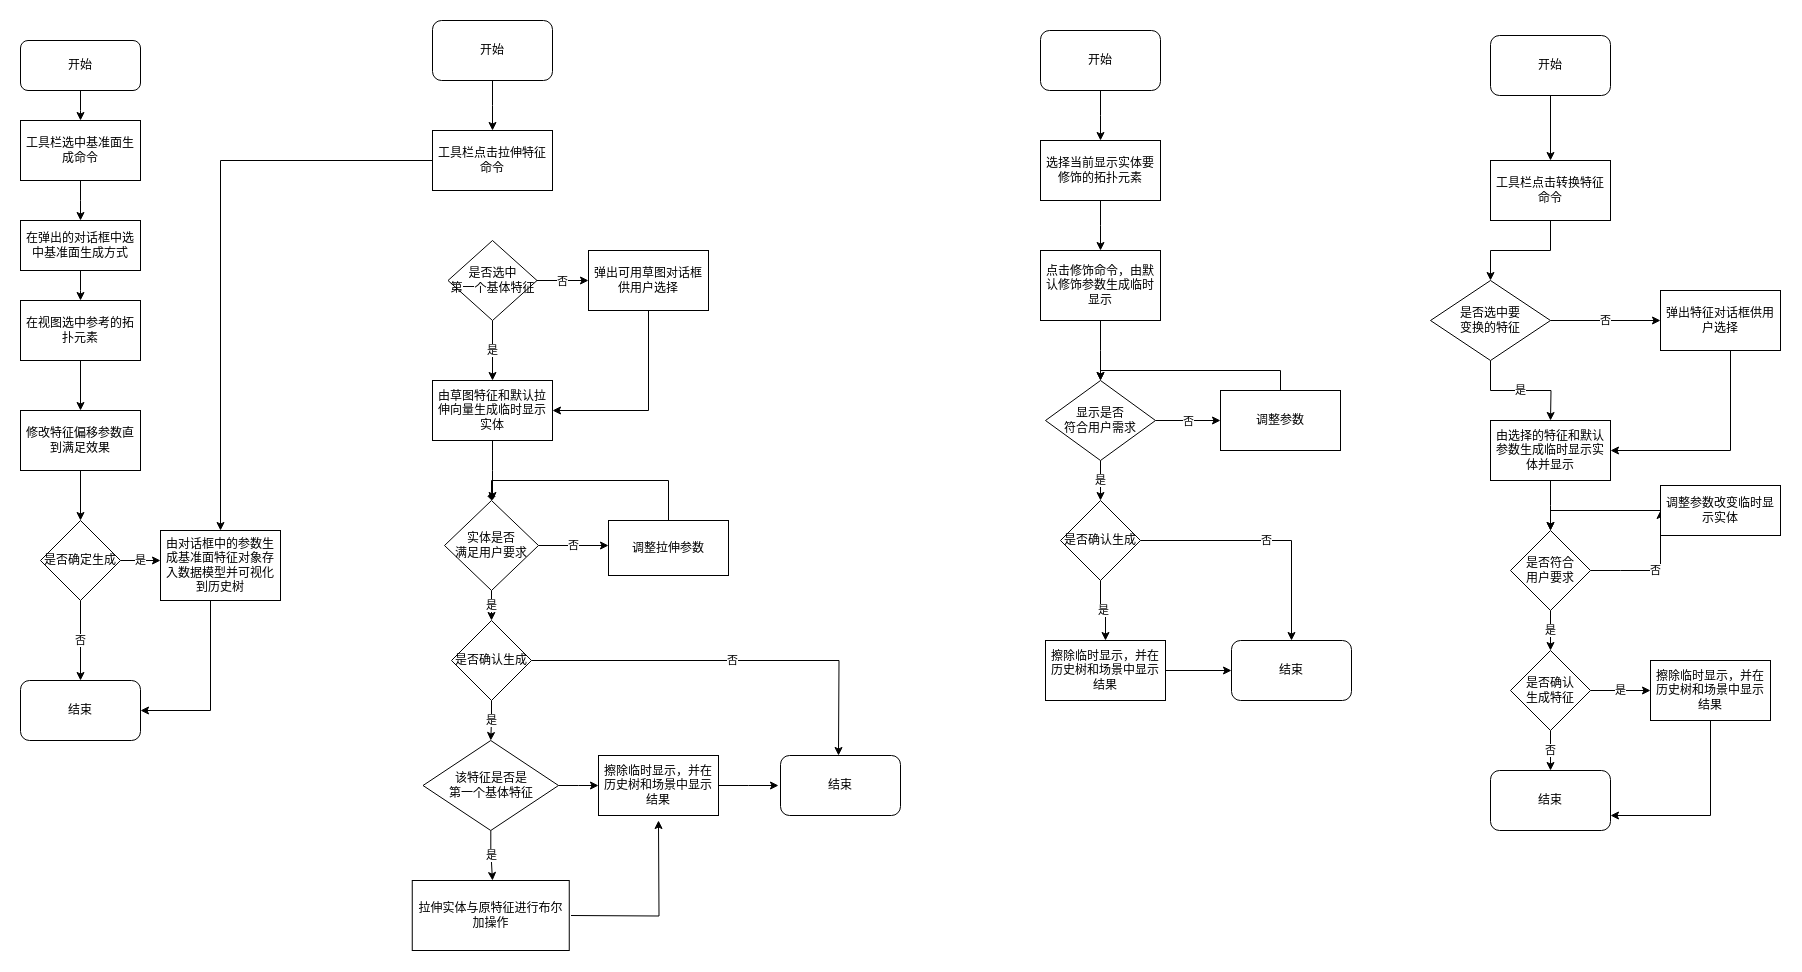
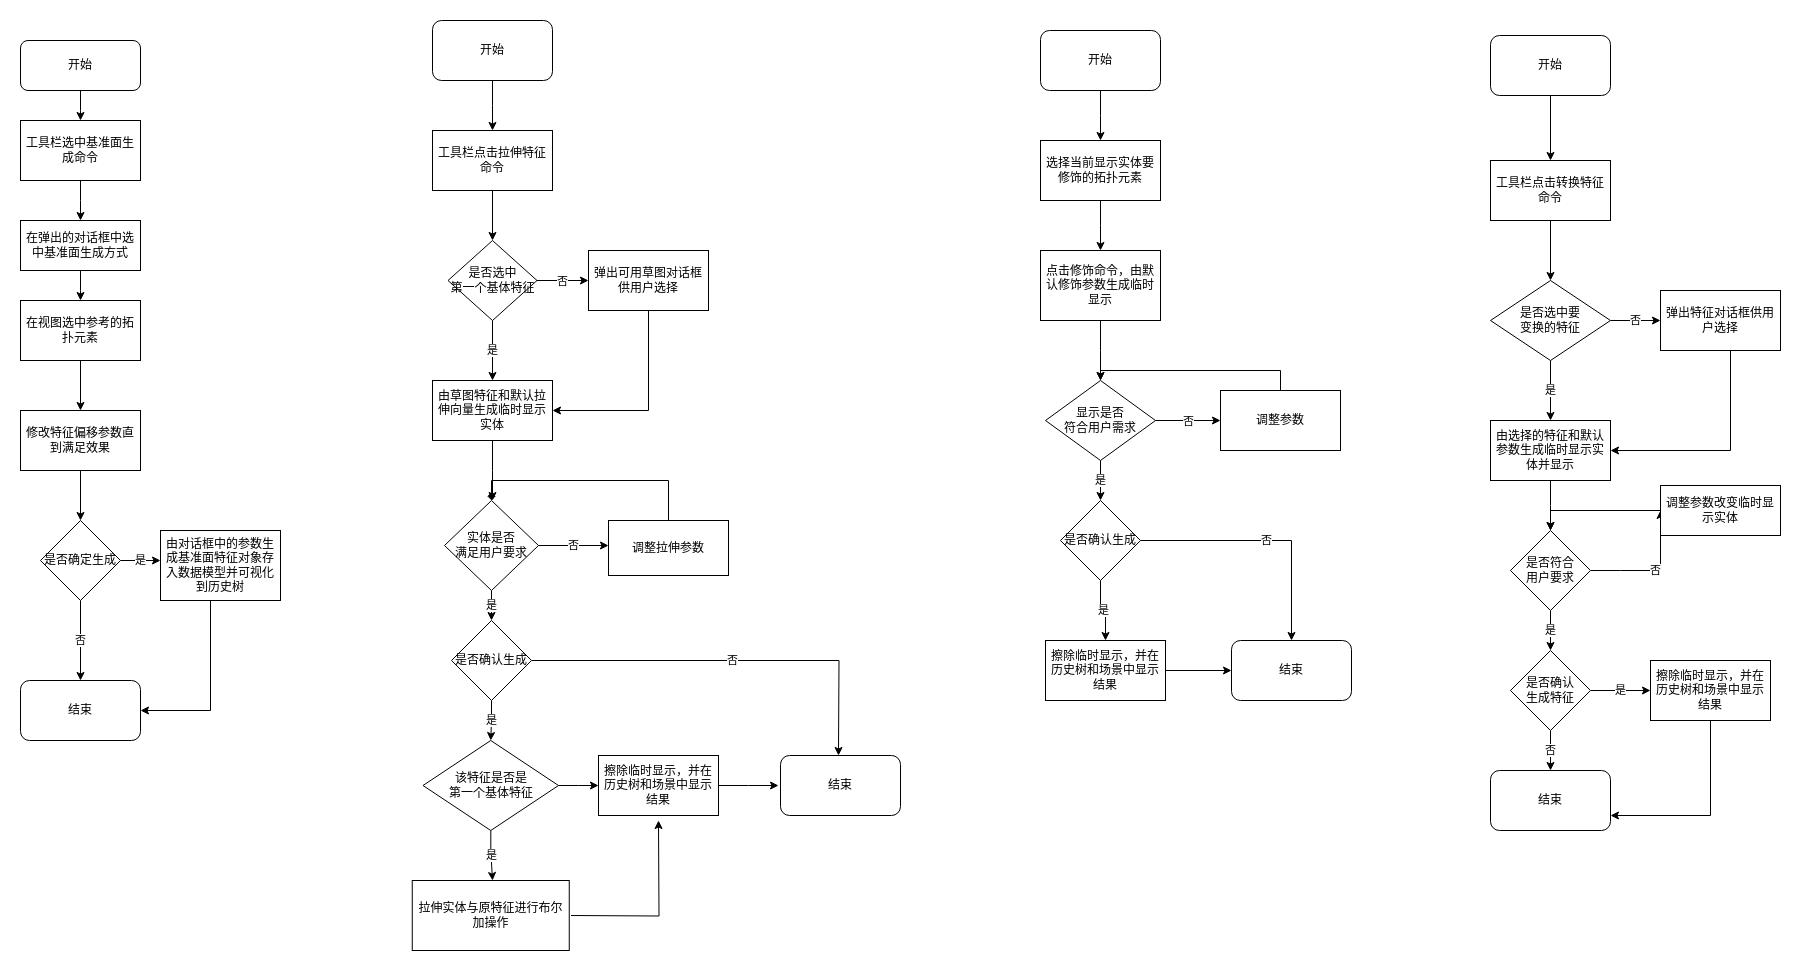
edge "工具栏点击拉伸特征命令" -> "由对话框中的参数生成基准面特征对象存入数据模型并可视化到历史树": now "工具栏点击拉伸特征命令" -> "是否选中 第一个基体特征"
node "是否选中要 变换的特征": moved (1491, 321) -> (1551, 321)
